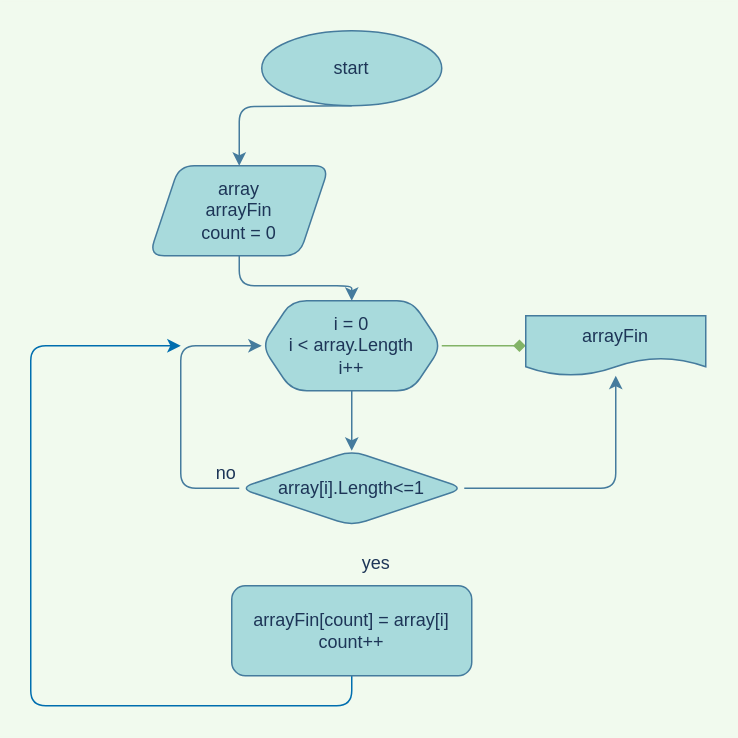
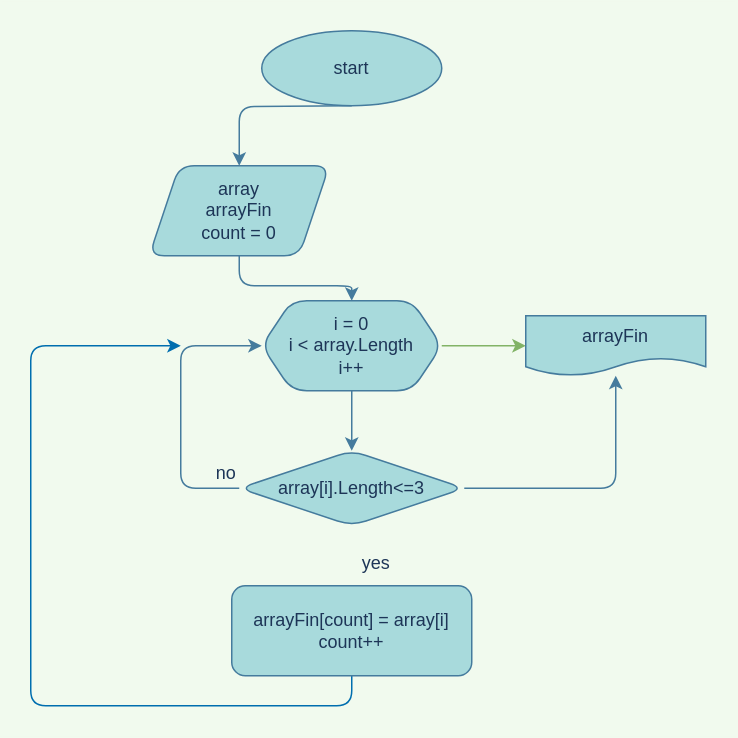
edge "i = 0 i < array.Length i++" -> "arrayFin": arrowhead diamond -> classic
node "array[i].Length<=1": label "array[i].Length<=1" -> "array[i].Length<=3"
